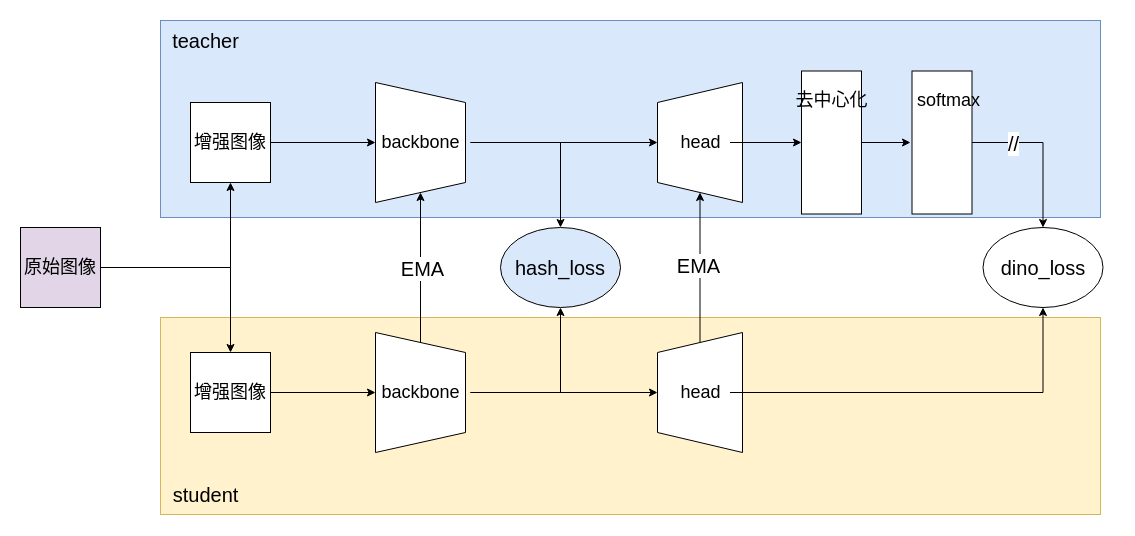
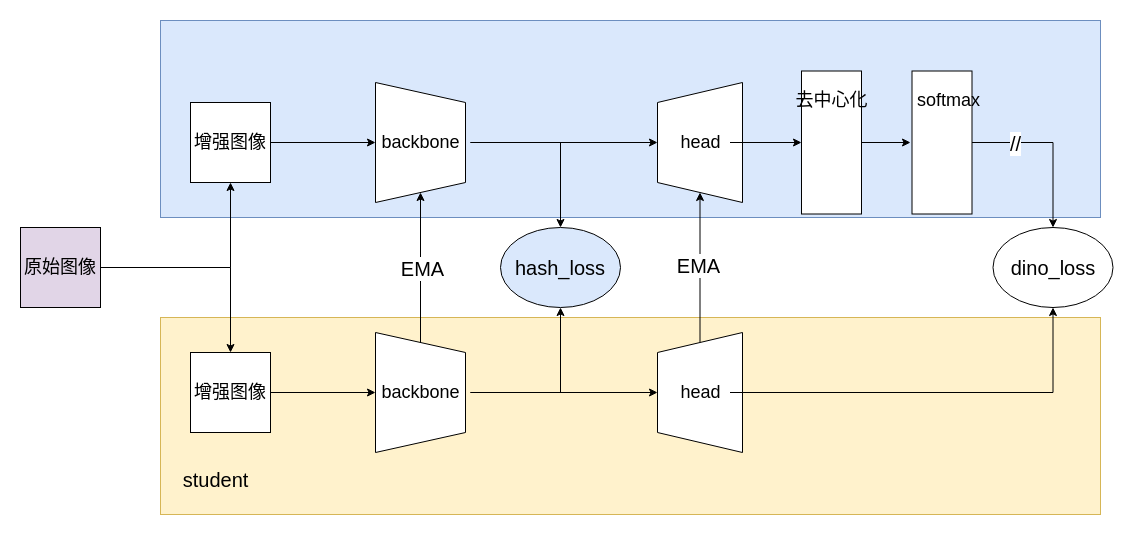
node "teacher": removed
node "dino_loss": moved (1043, 268) -> (1053, 268)
node "student": moved (206, 495) -> (216, 480)
